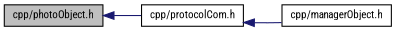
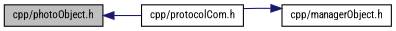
edge "cpp/managerObject.h" -> "cpp/protocolCom.h": reversed
